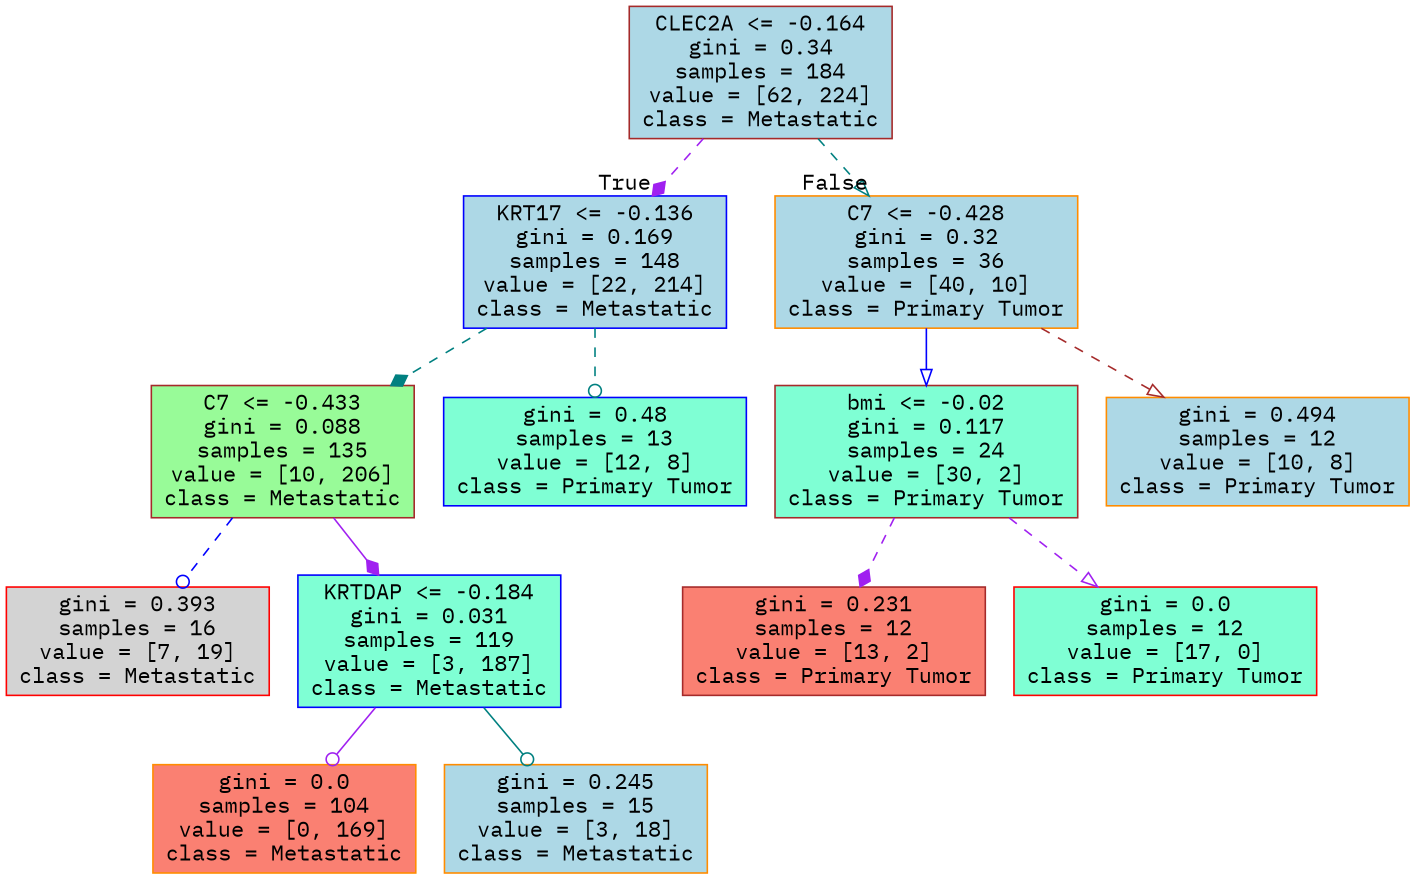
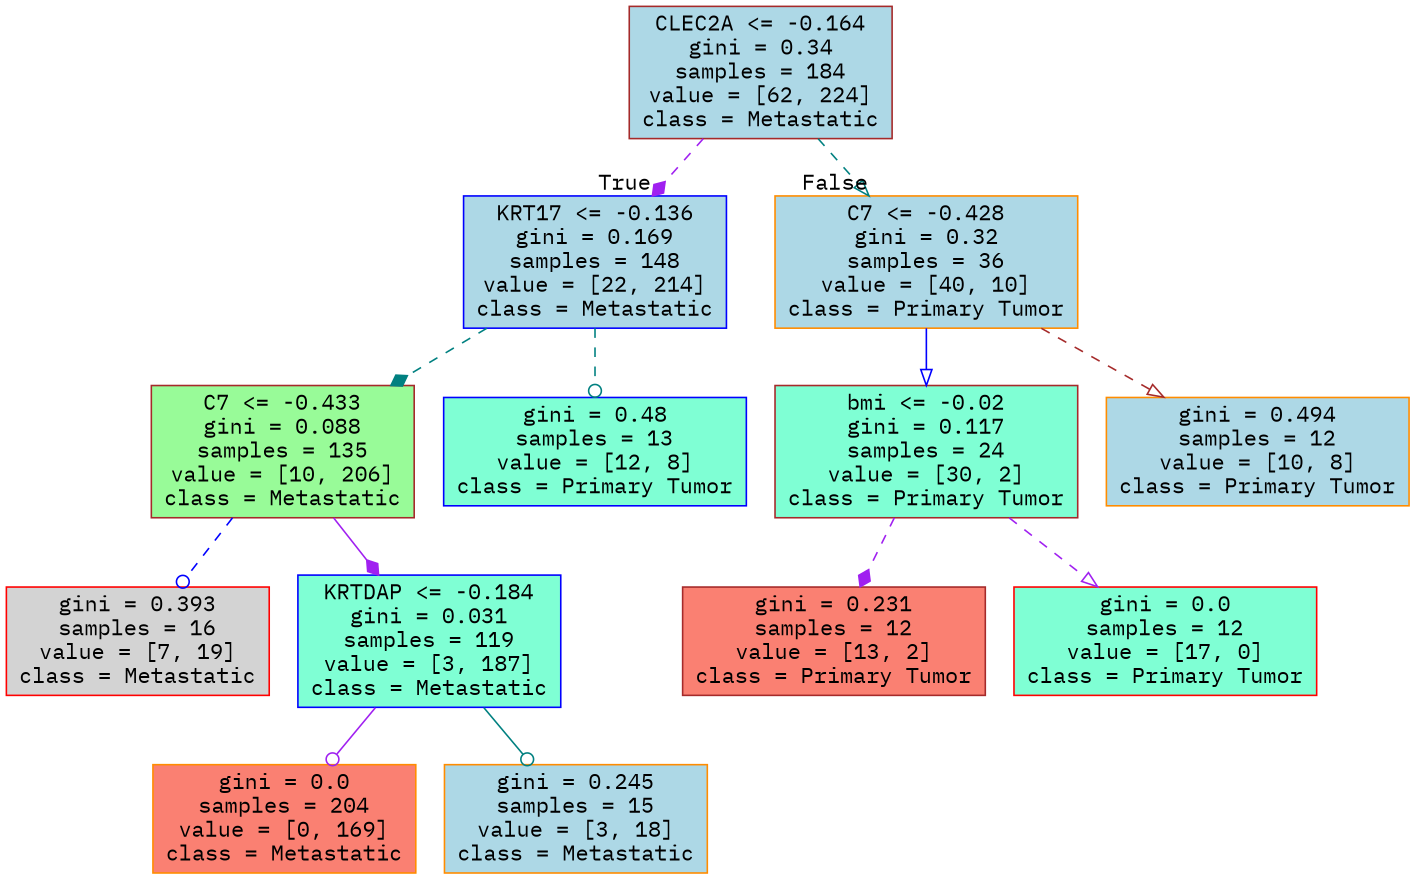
node "gini = 0.0 samples = 104 value = [0, 169] class = Metastatic": label "gini = 0.0 samples = 104 value = [0, 169] class = Metastatic" -> "gini = 0.0 samples = 204 value = [0, 169] class = Metastatic"
